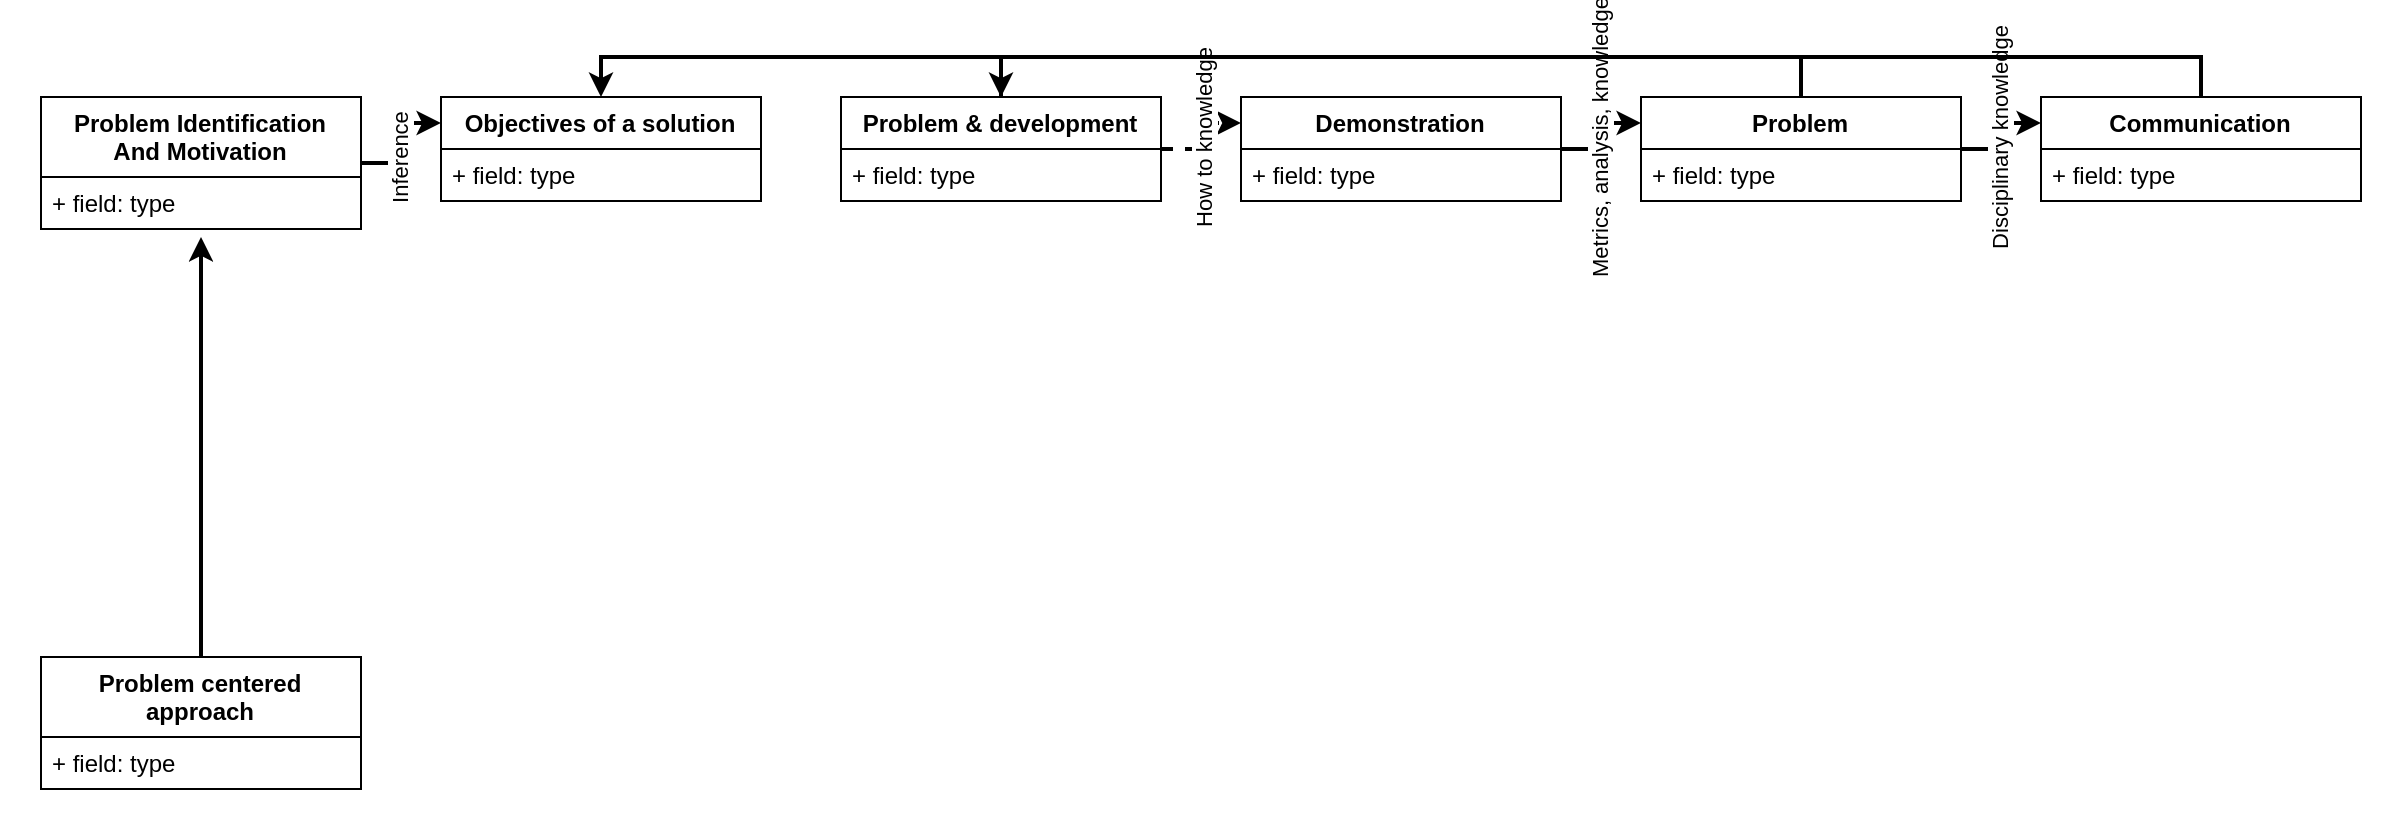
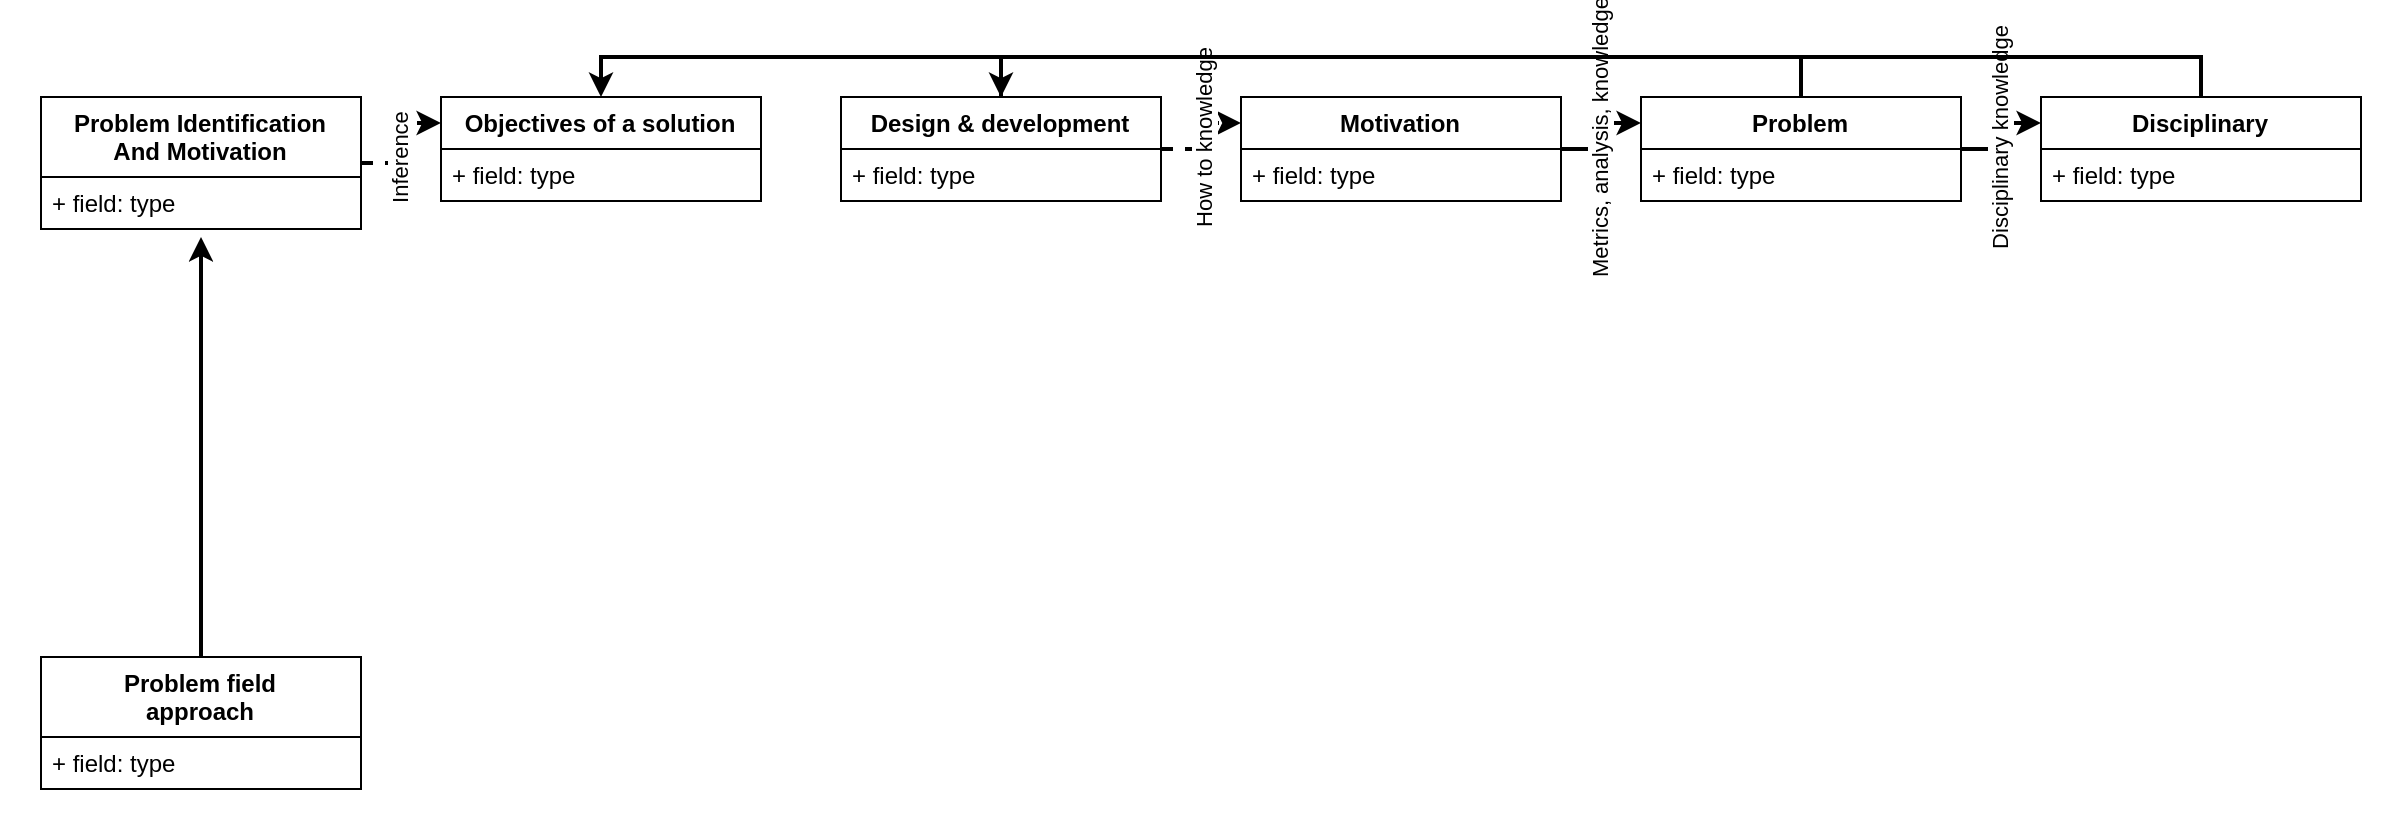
node "Problem & development": label "Problem & development" -> "Design & development"
node "Demonstration": label "Demonstration" -> "Motivation"
node "Communication": label "Communication" -> "Disciplinary"
edge "Problem Identification And Motivation" -> "Objectives of a solution": style solid -> dashed
node "Problem centered approach": label "Problem centered approach" -> "Problem field approach"
